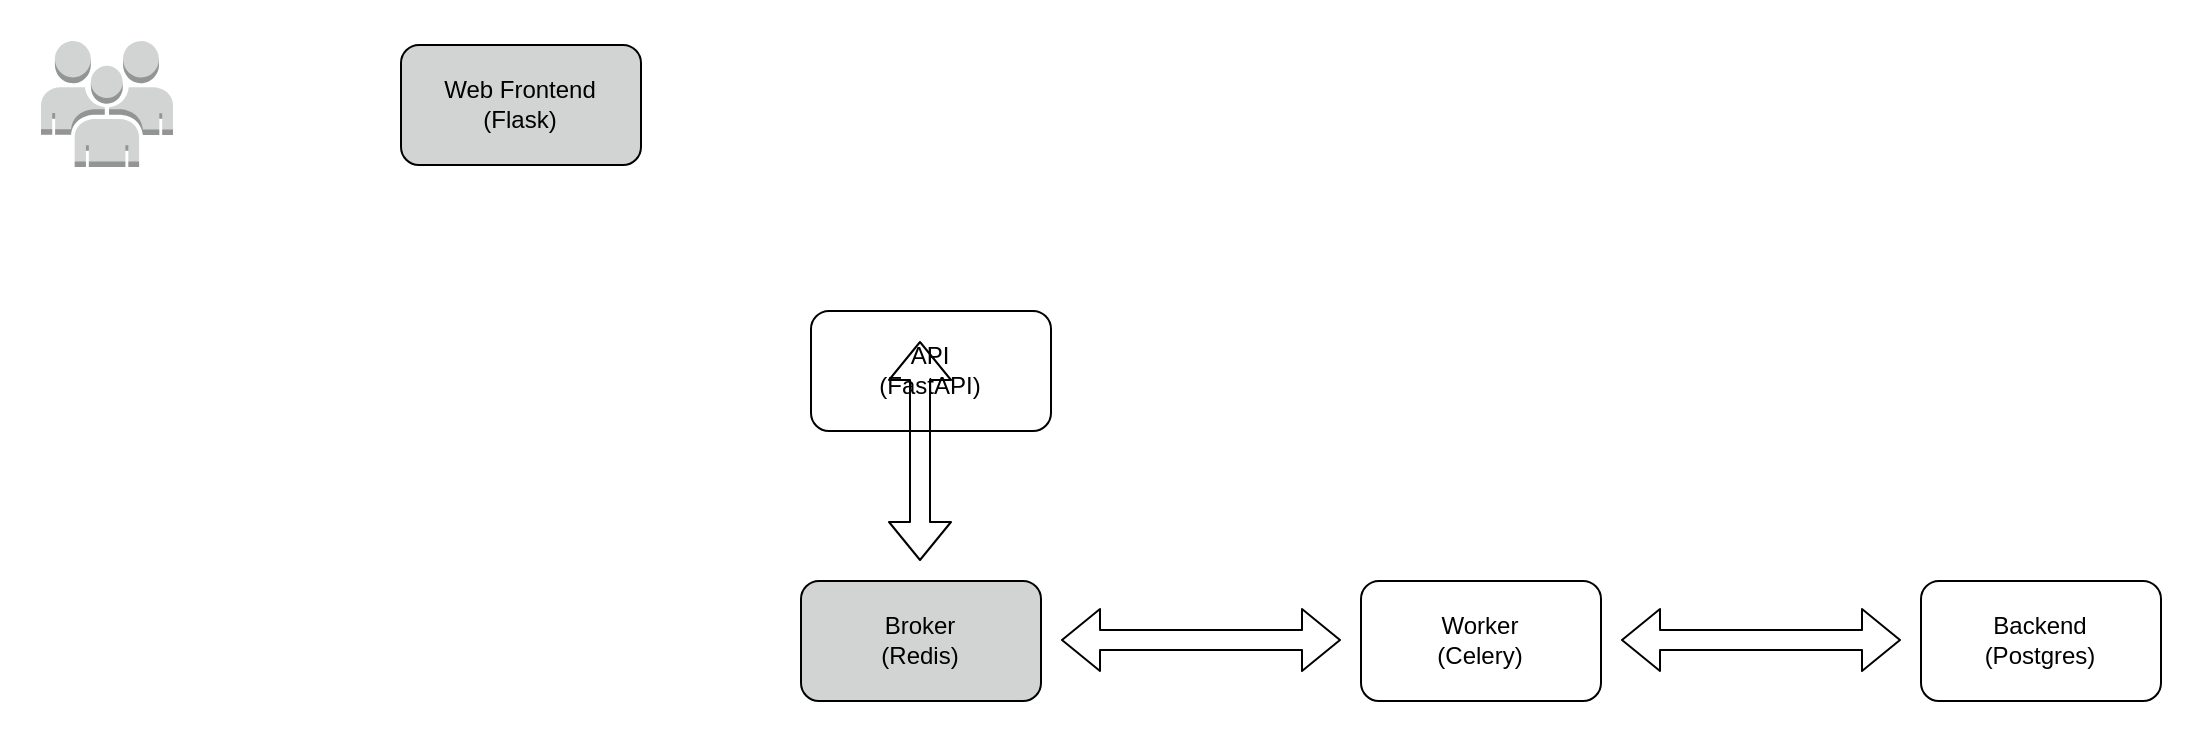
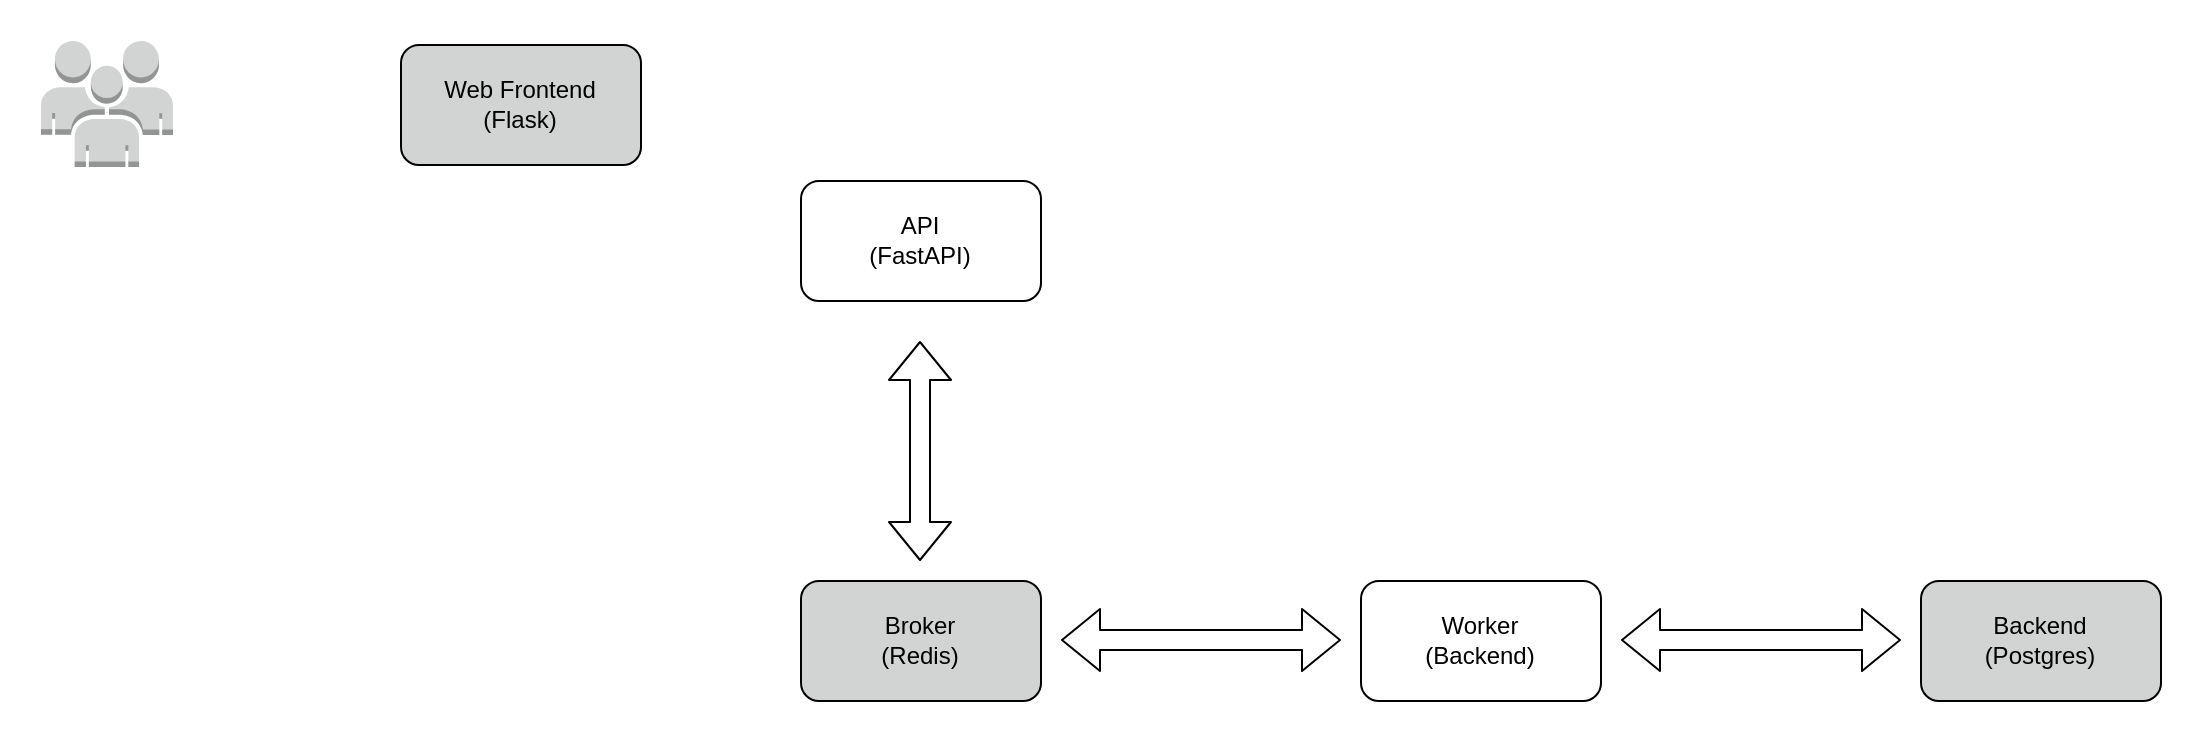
node "API (FastAPI)": moved (931, 371) -> (921, 241)
node "Worker (Celery)": label "Worker (Celery)" -> "Worker (Backend)"
node "Backend (Postgres)": fillcolor #ffffff -> #d2d3d3
